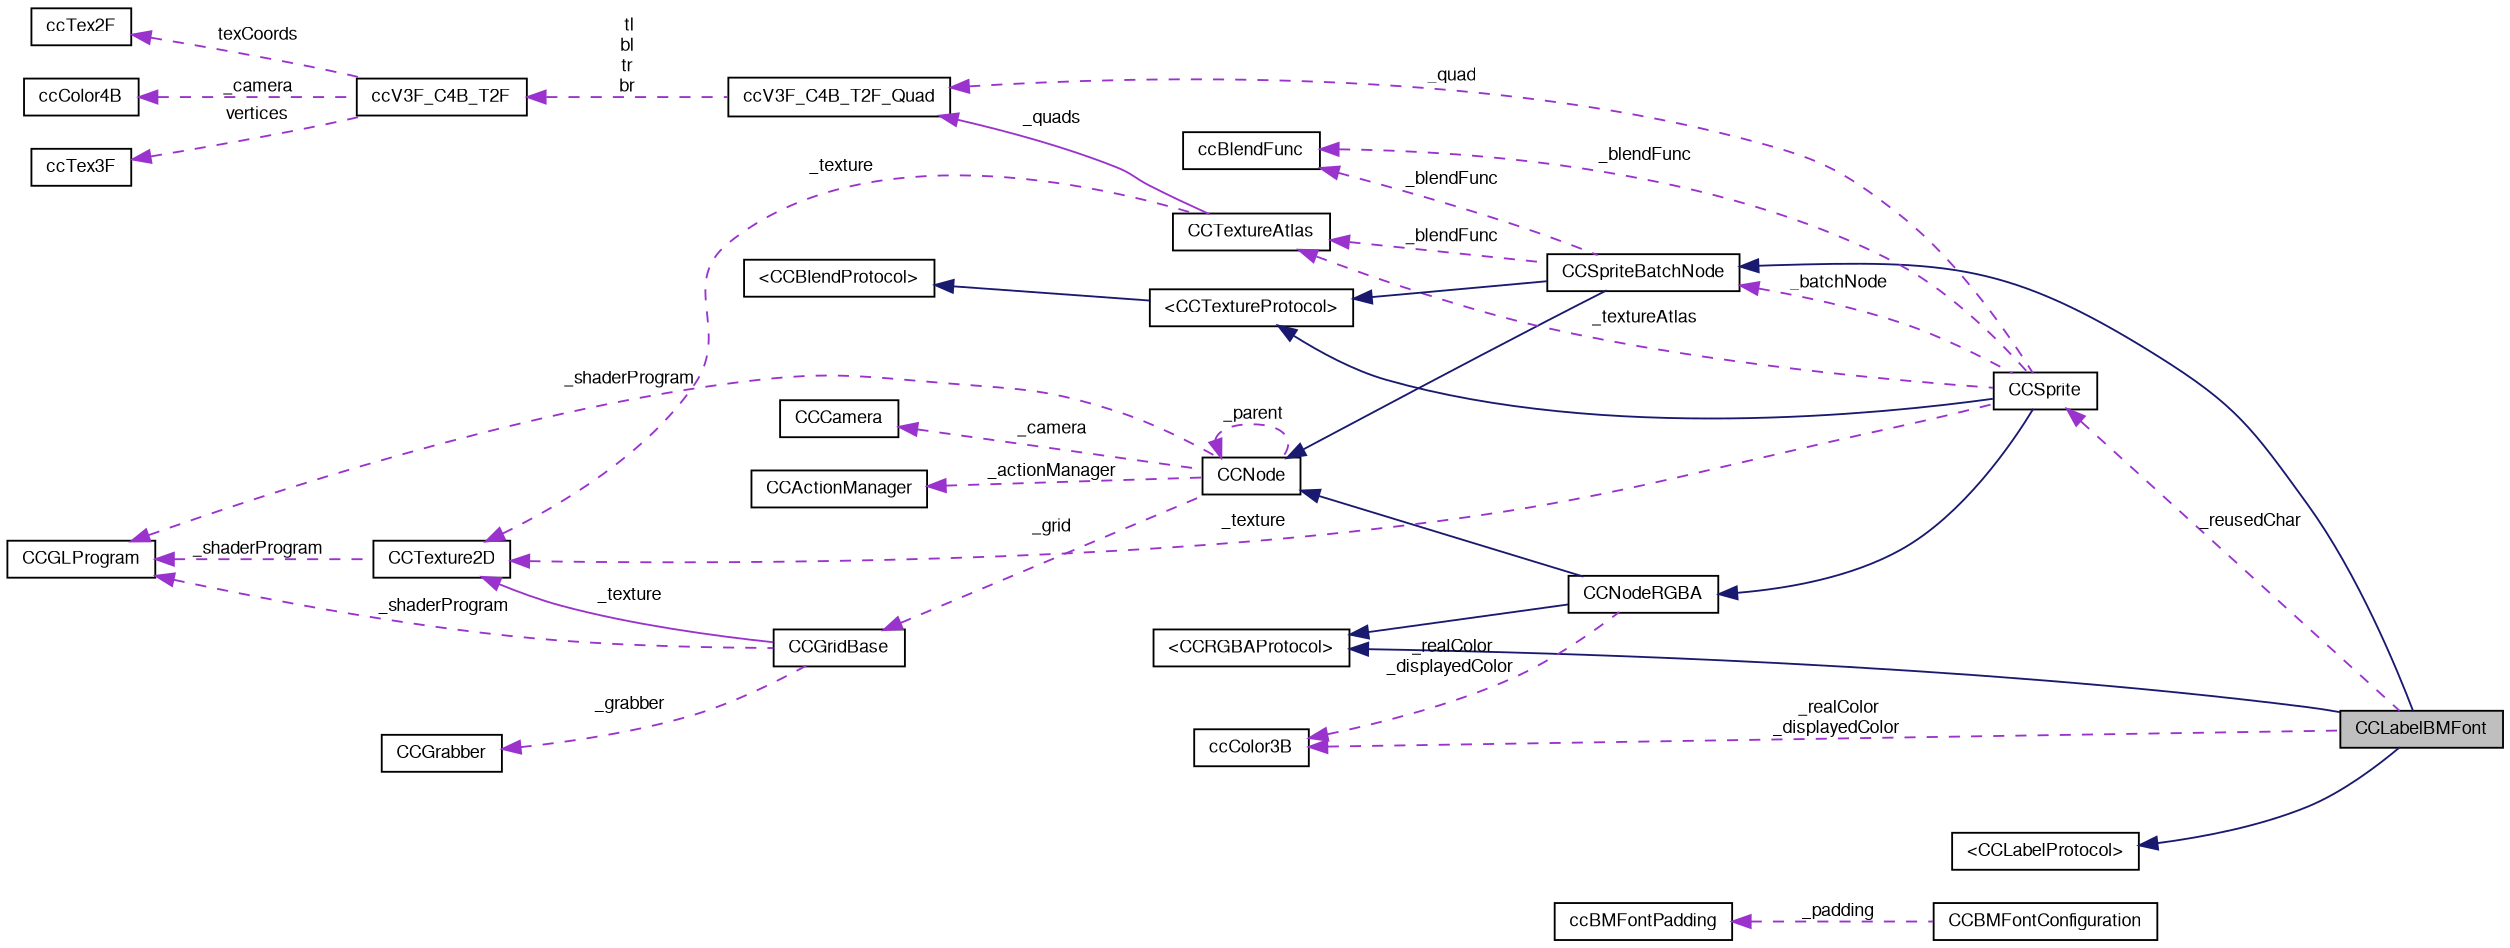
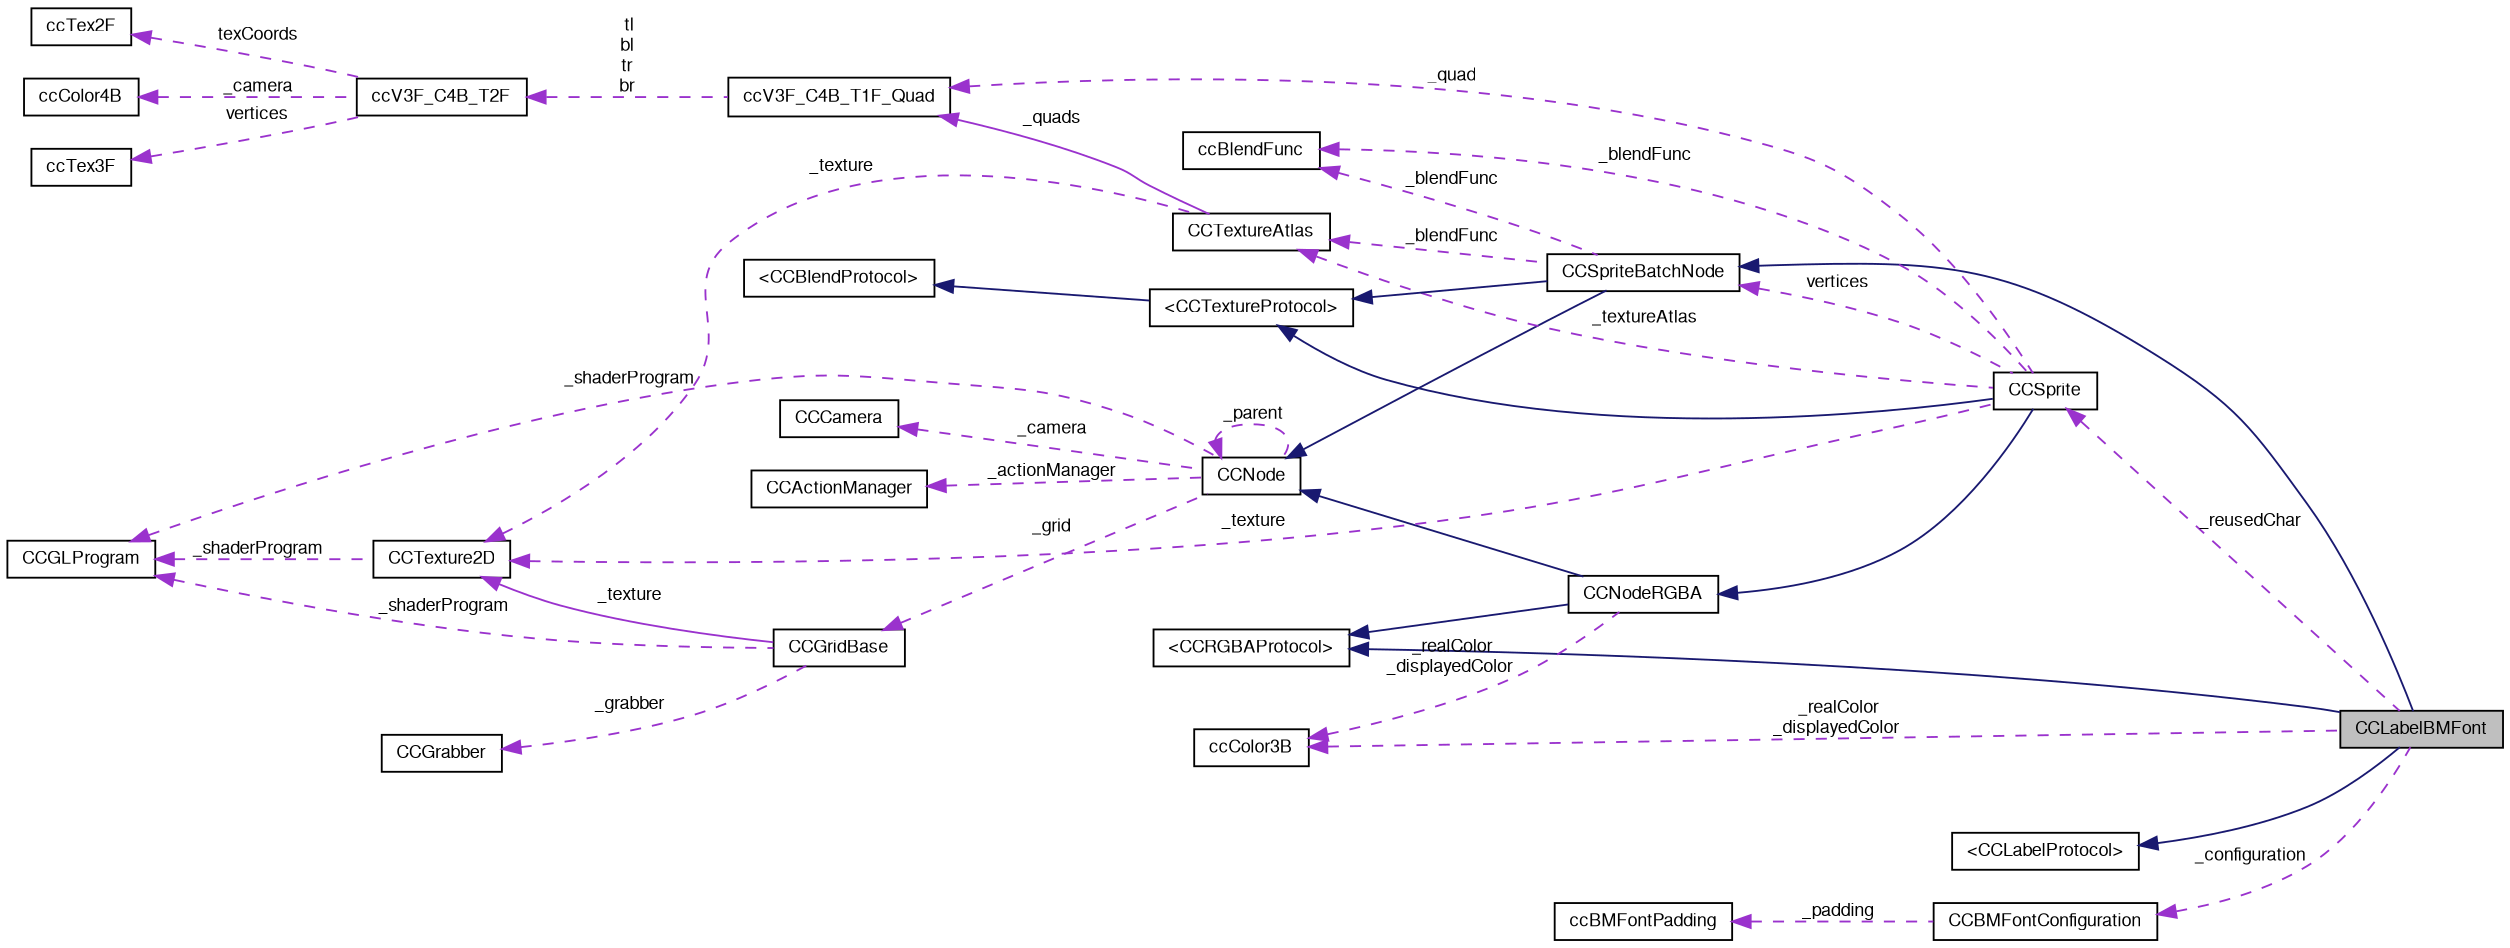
node "ccV3F_C4B_T2F_Quad": label "ccV3F_C4B_T2F_Quad" -> "ccV3F_C4B_T1F_Quad"
edge "CCSprite" -> "CCSpriteBatchNode": label " _batchNode" -> " vertices"
edge "CCLabelBMFont" -> "CCBMFontConfiguration": added, label "_configuration"
